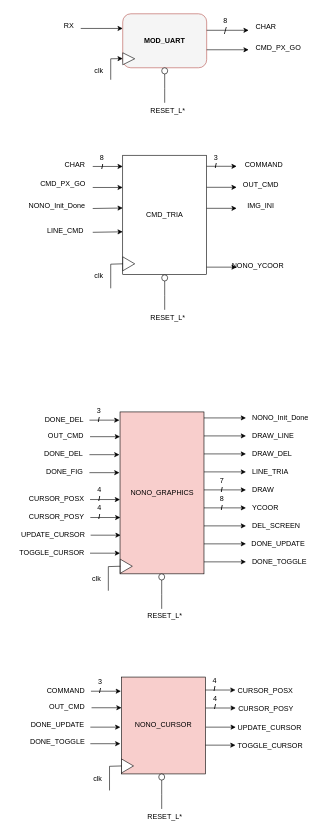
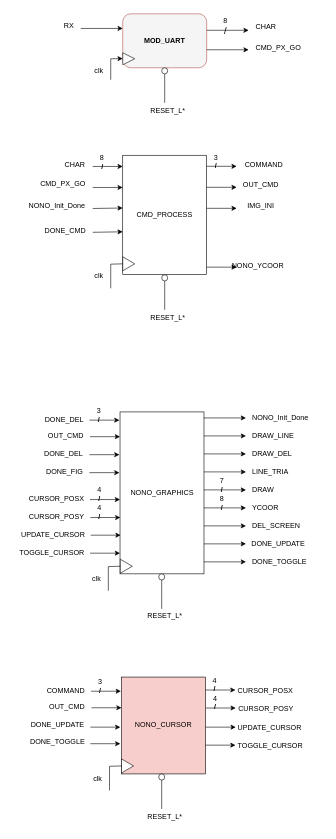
node "CMD_TRIA": label "CMD_TRIA" -> "CMD_PROCESS"
node "LINE_CMD": label "LINE_CMD" -> "DONE_CMD"
node "NONO_GRAPHICS": fillcolor #f8cecc -> #ffffff
